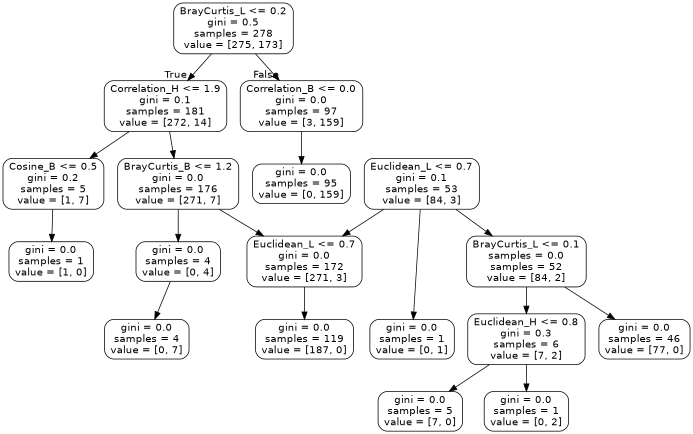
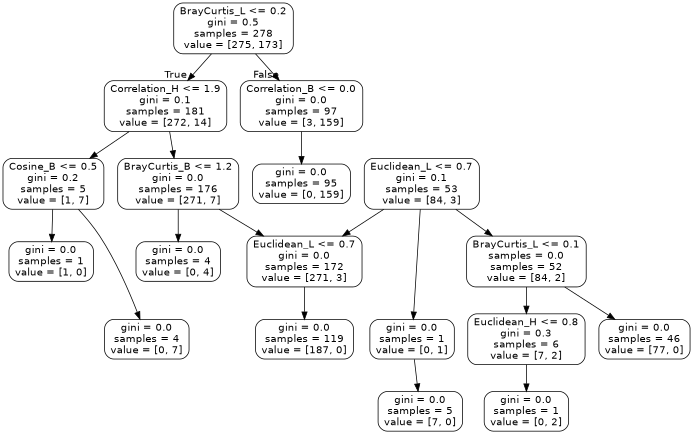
edge "gini = 0.0 samples = 4 value = [0, 4]" -> "gini = 0.0 samples = 4 value = [0, 7]": now "Cosine_B <= 0.5 gini = 0.2 samples = 5 value = [1, 7]" -> "gini = 0.0 samples = 4 value = [0, 7]"
edge "Euclidean_H <= 0.8 gini = 0.3 samples = 6 value = [7, 2]" -> "gini = 0.0 samples = 5 value = [7, 0]": now "gini = 0.0 samples = 1 value = [0, 1]" -> "gini = 0.0 samples = 5 value = [7, 0]"
